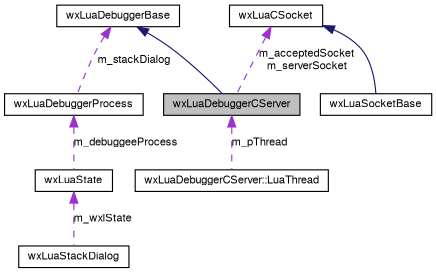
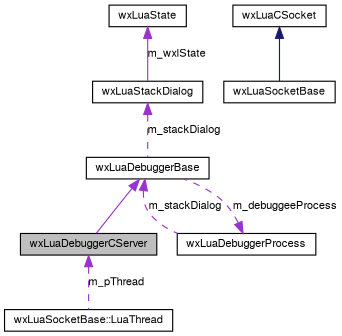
edge "wxLuaDebuggerCServer" -> "wxLuaDebuggerBase": color midnightblue -> darkorchid3
edge "wxLuaDebuggerCServer" -> "wxLuaCSocket": removed, label "m_acceptedSocket m_serverSocket"
edge "wxLuaDebuggerBase" -> "wxLuaStackDialog": added, label "m_stackDialog"
edge "wxLuaState" -> "wxLuaDebuggerProcess": now "wxLuaDebuggerBase" -> "wxLuaDebuggerProcess"
node "wxLuaDebuggerCServer::LuaThread": label "wxLuaDebuggerCServer::LuaThread" -> "wxLuaSocketBase::LuaThread"
edge "wxLuaStackDialog" -> "wxLuaState": style dashed -> solid
